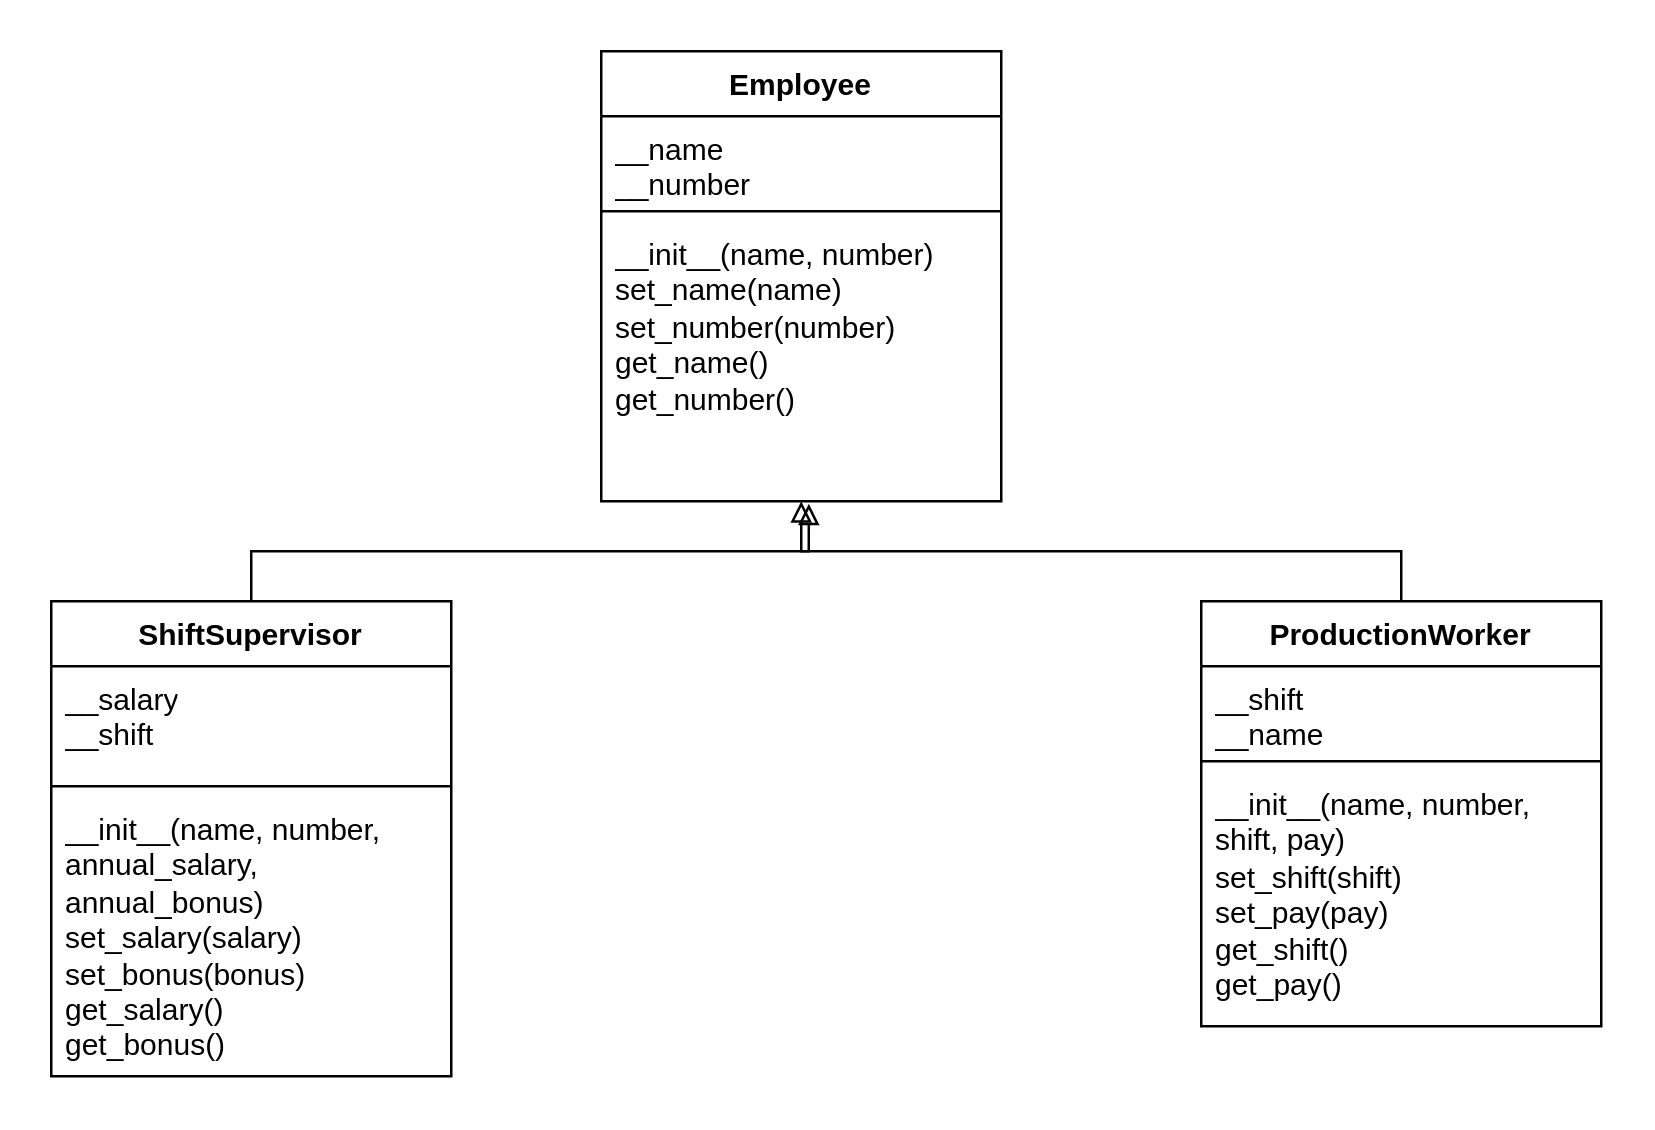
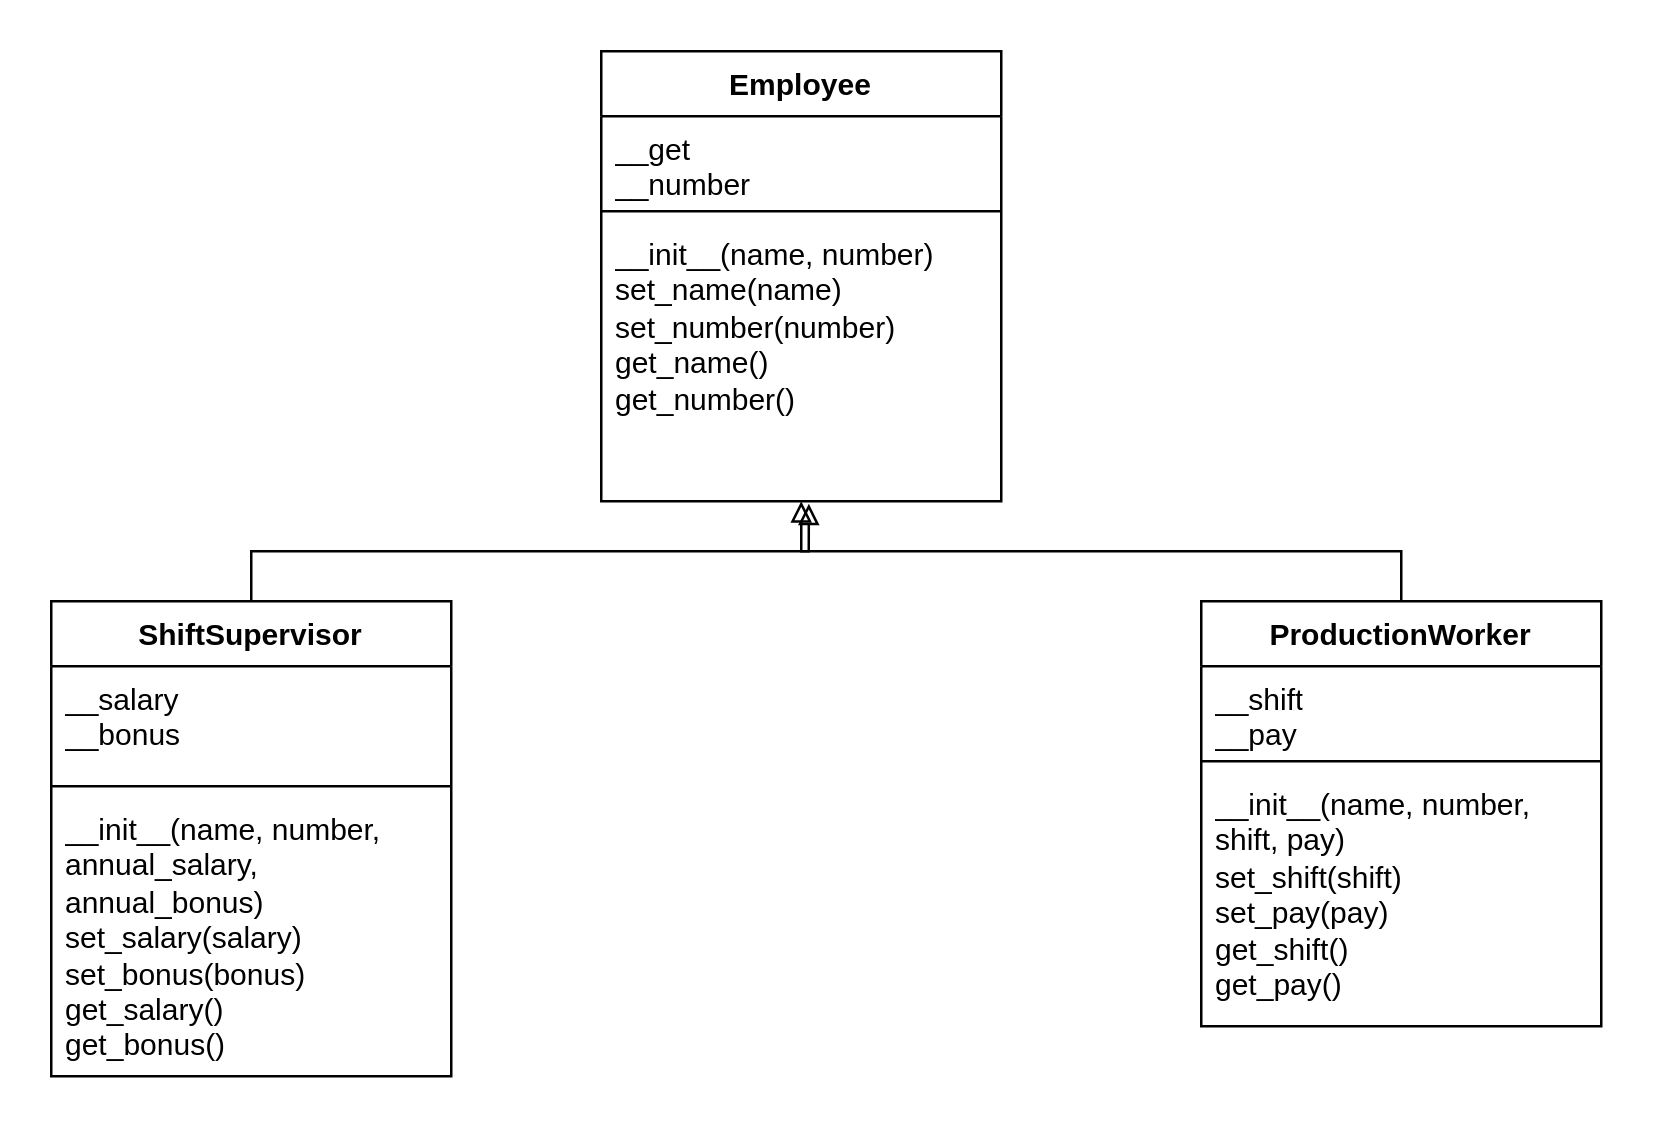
node "__name __number": label "__name __number" -> "__get __number"
node "__salary __shift": label "__salary __shift" -> "__salary __bonus"
node "__shift __name": label "__shift __name" -> "__shift __pay"
